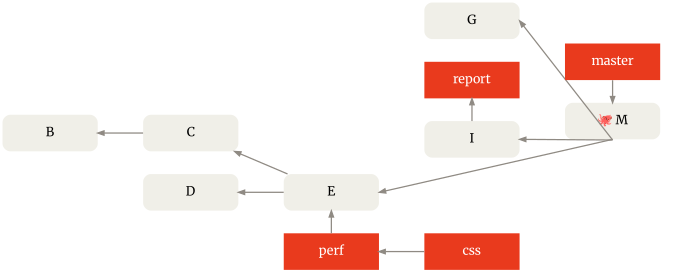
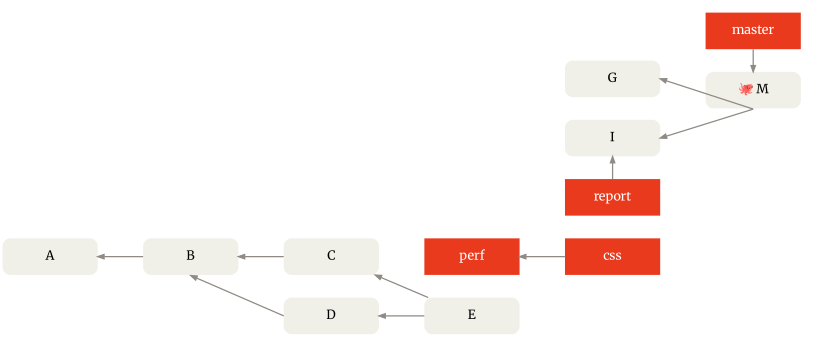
edge "I" -> "report": reversed
edge "🐙 M" -> "E": removed
edge "perf" -> "E": removed
node "A": added
edge "D" -> "B": added
